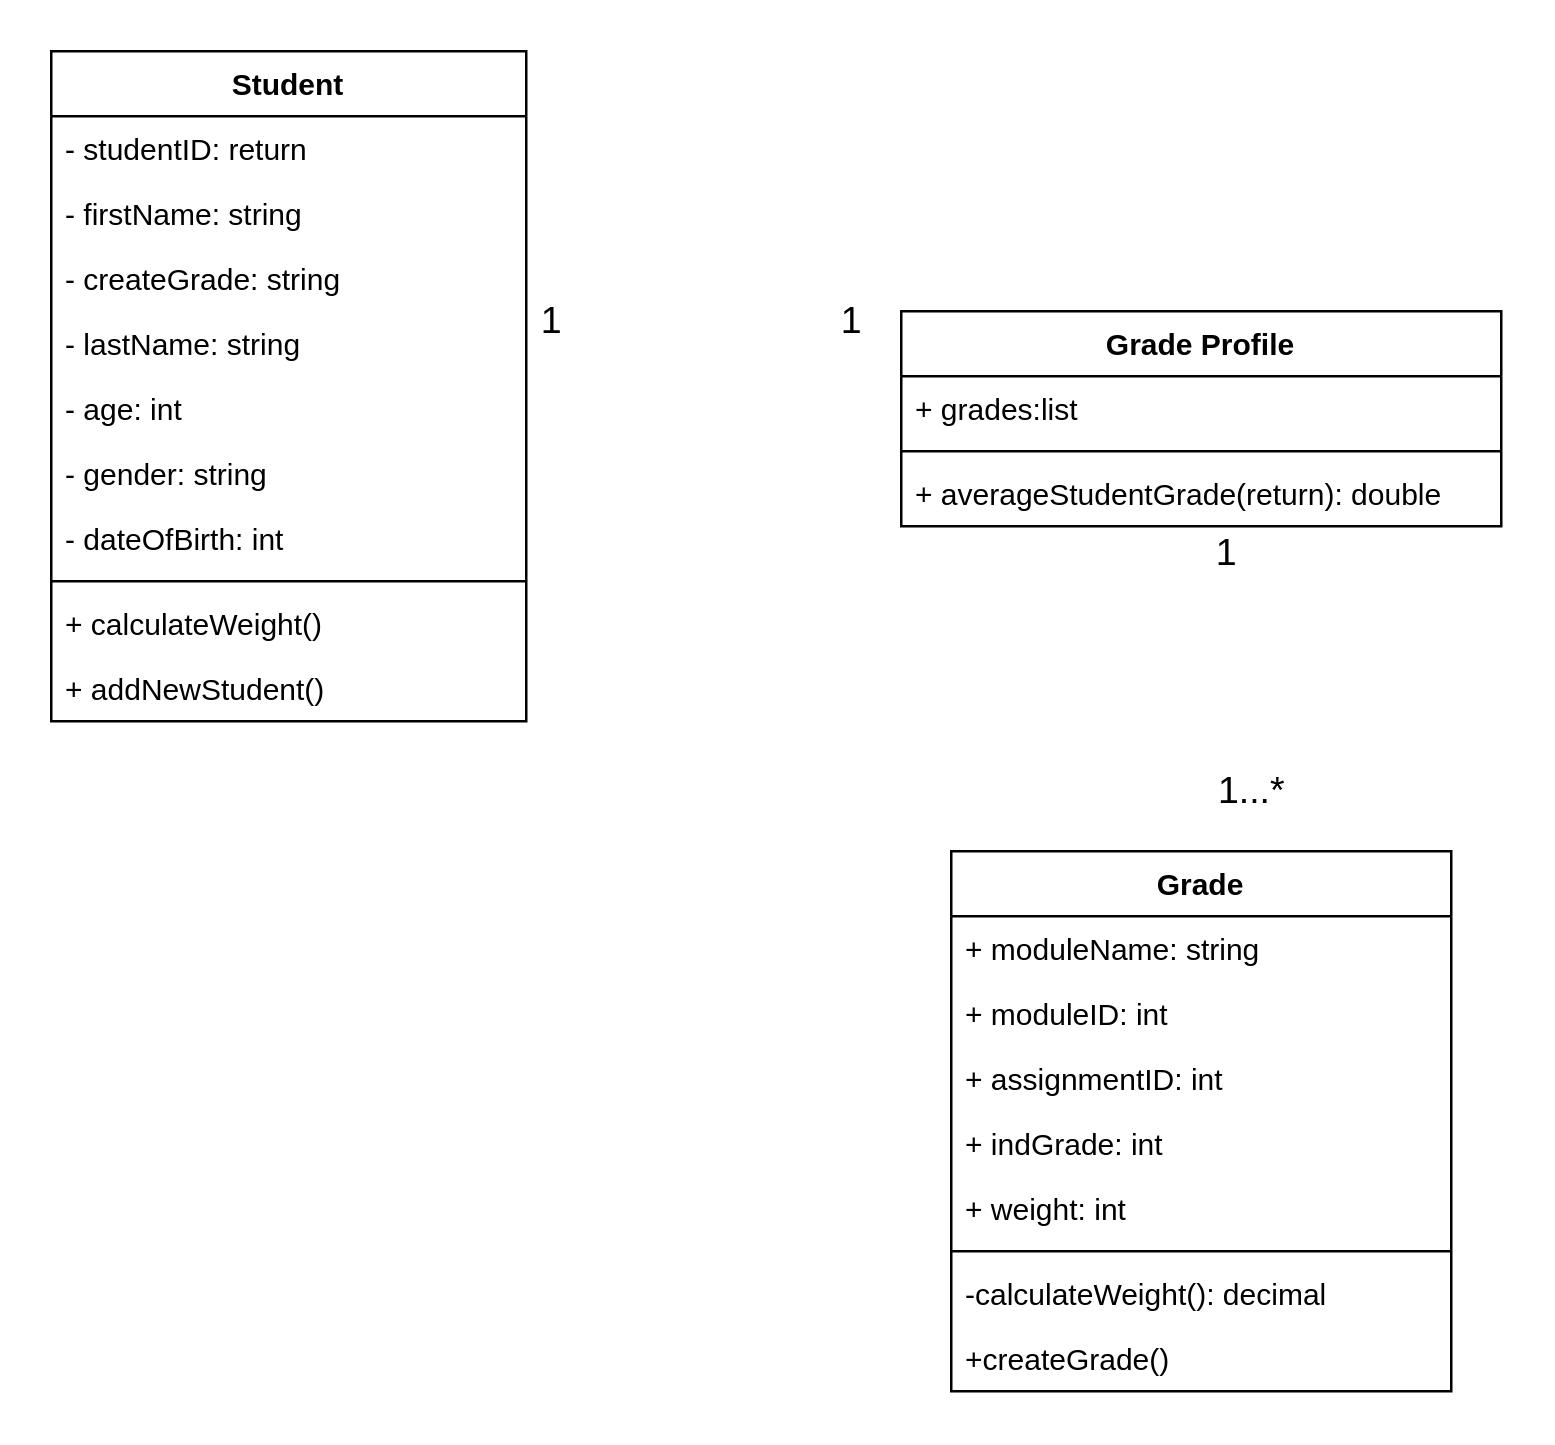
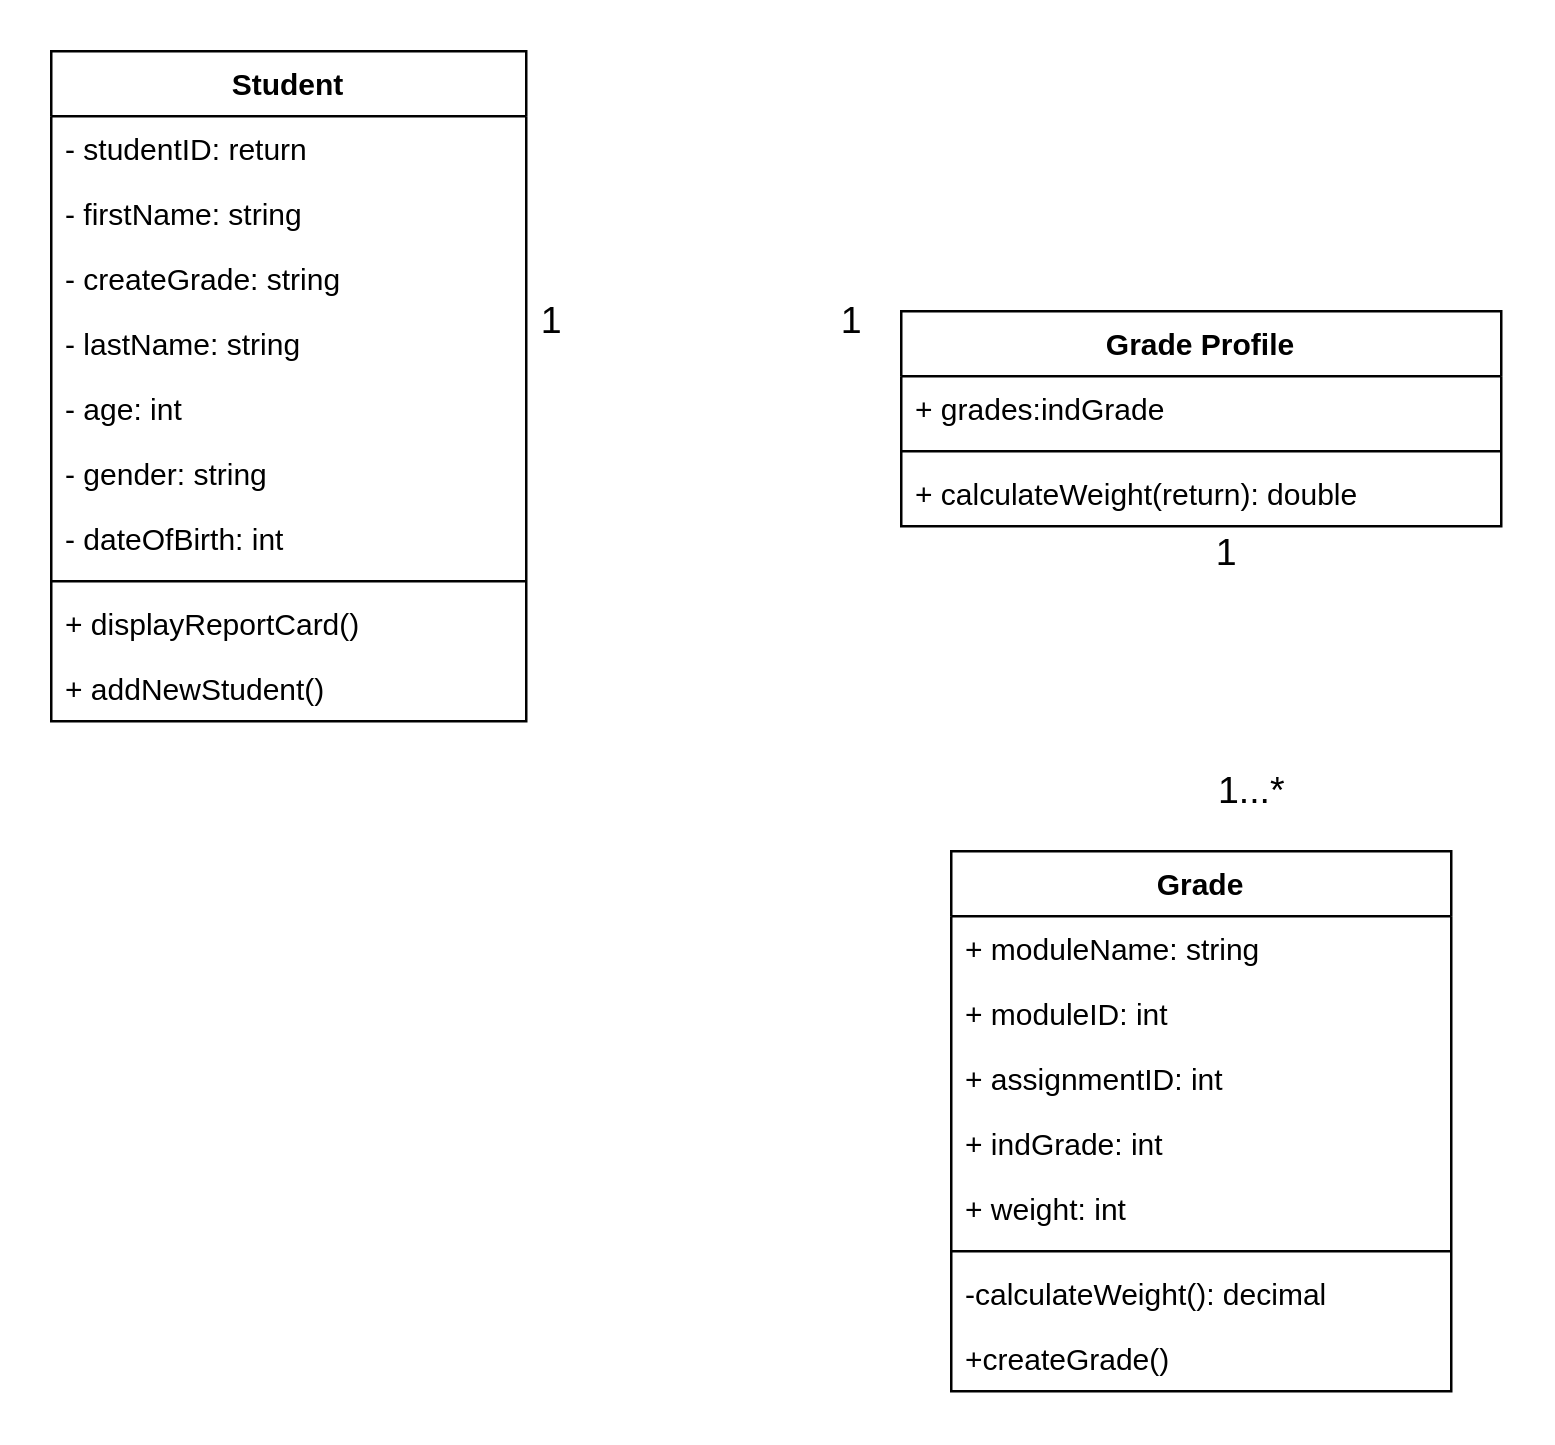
node "+ grades:list": label "+ grades:list" -> "+ grades:indGrade"
node "+ averageStudentGrade(return): double": label "+ averageStudentGrade(return): double" -> "+ calculateWeight(return): double"
node "+ calculateWeight()": label "+ calculateWeight()" -> "+ displayReportCard()"
